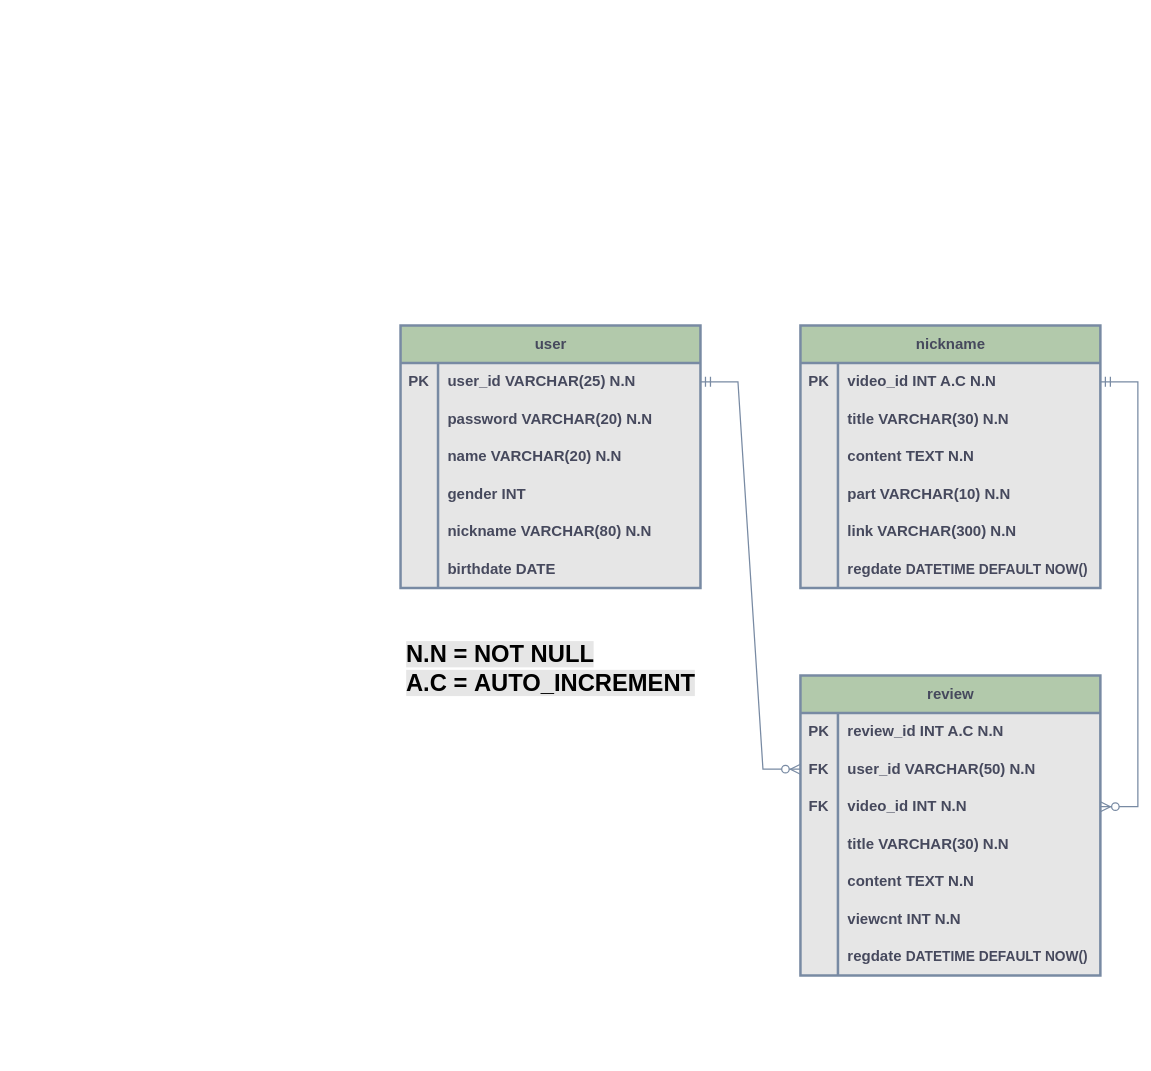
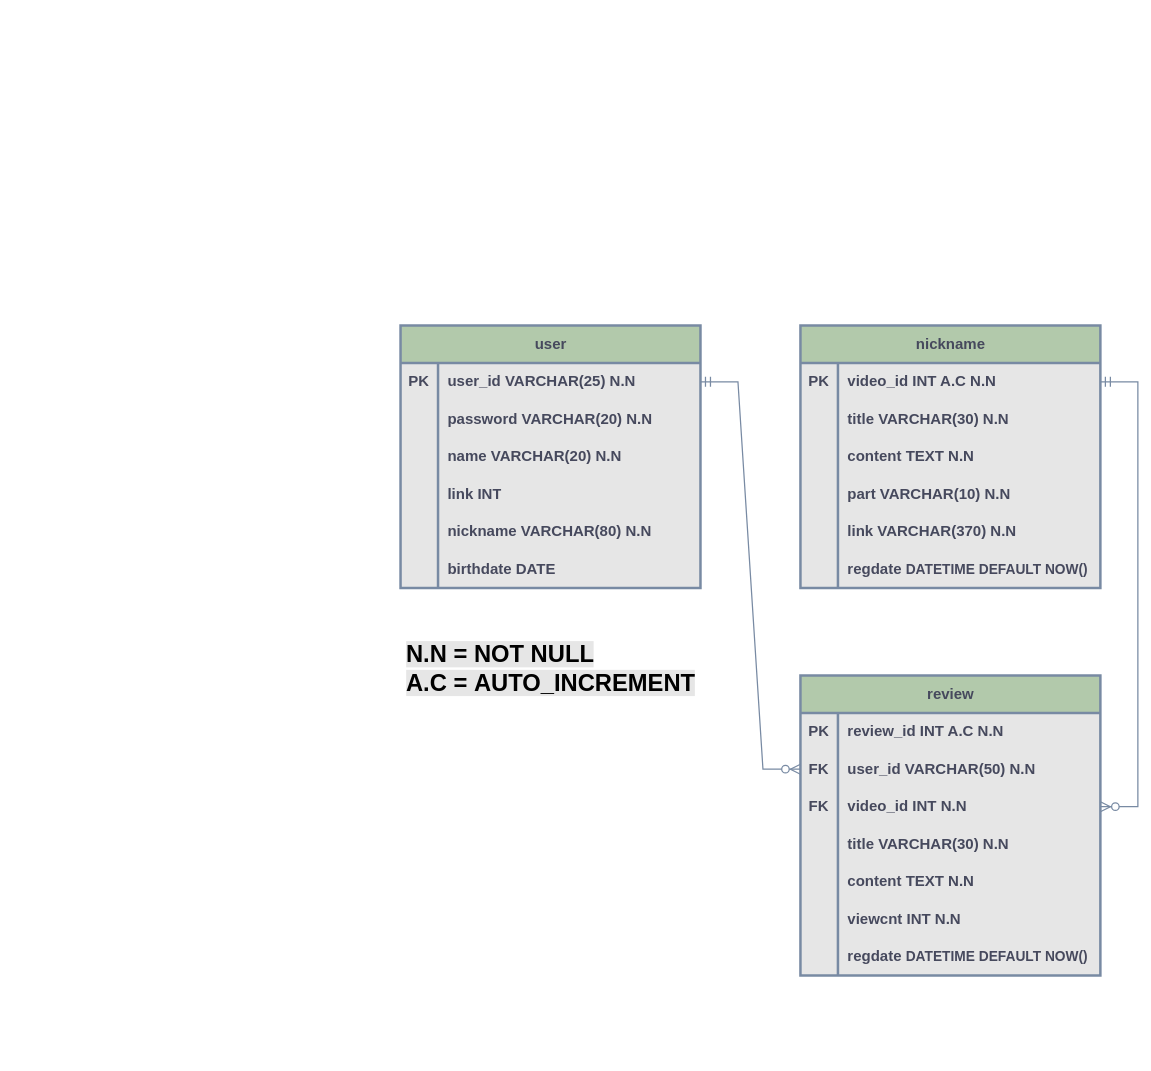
node "gender INT": label "gender INT" -> "link INT"
node "link VARCHAR(300) N.N": label "link VARCHAR(300) N.N" -> "link VARCHAR(370) N.N"
